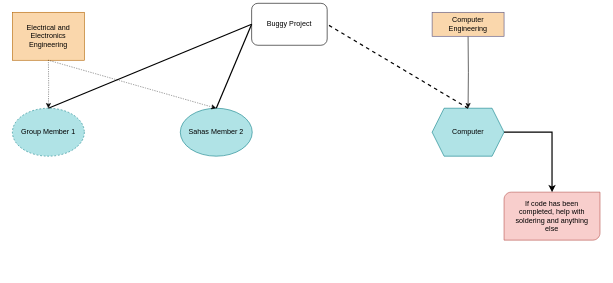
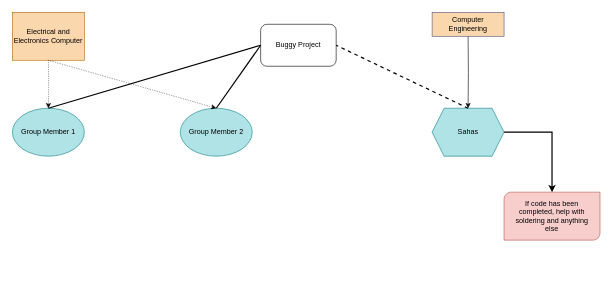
node "Buggy Project": moved (290, 24) -> (299, 45)
node "Electrical and Electronics Engineering": label "Electrical and Electronics Engineering" -> "Electrical and Electronics Computer"
node "Group Member 1": style dashed -> solid
node "Sahas Member 2": label "Sahas Member 2" -> "Group Member 2"
node "Computer": label "Computer" -> "Sahas"
